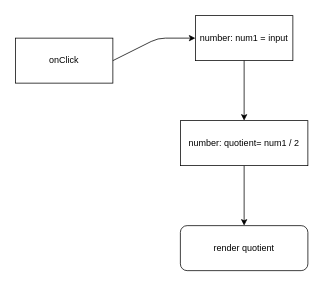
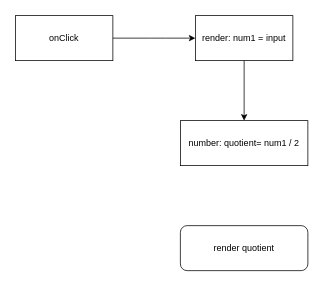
node "number: num1 = input": label "number: num1 = input" -> "render: num1 = input"
node "onClick": moved (64, 60) -> (64, 38)
edge "number: quotient= num1 / 2" -> "render quotient": removed
